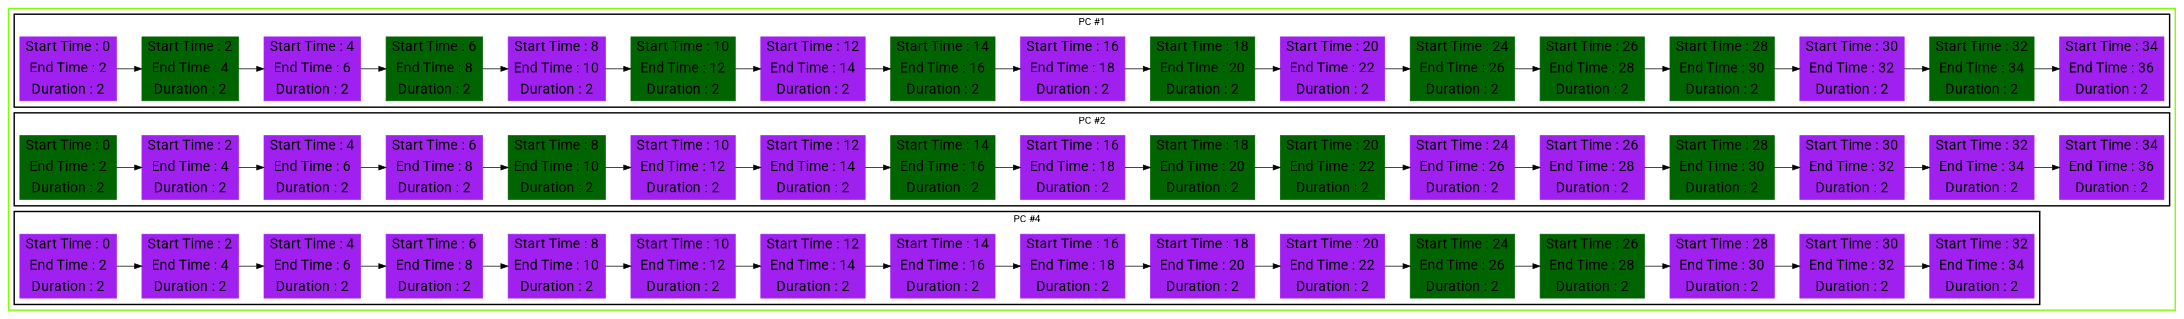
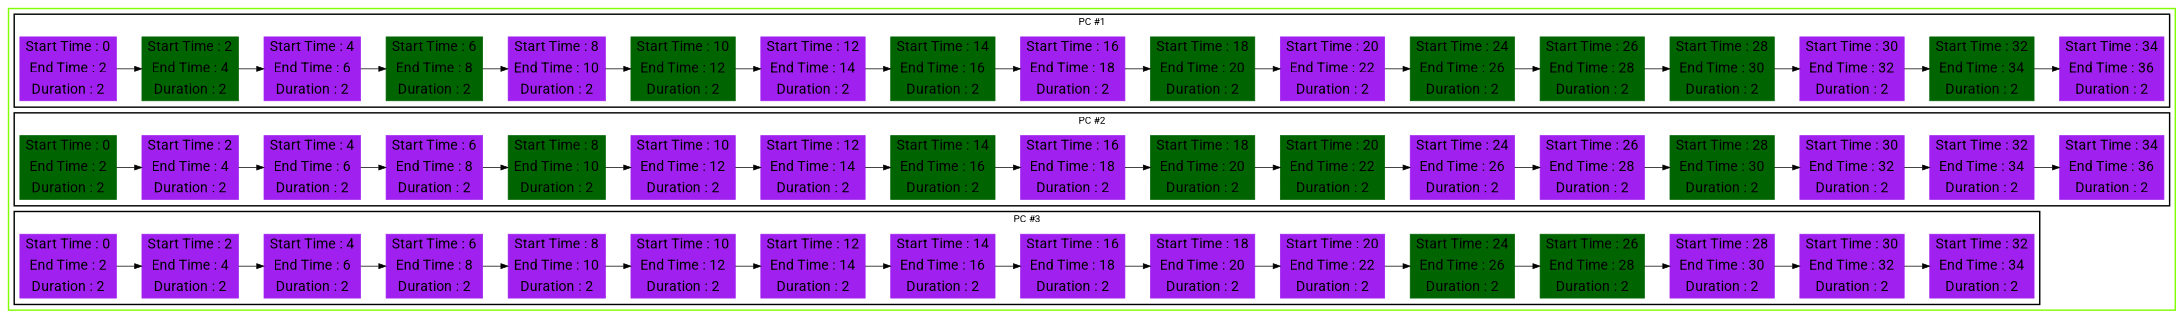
cluster "PC #4": label "PC #4" -> "PC #3"
